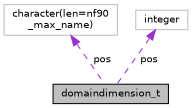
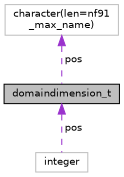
node "character(len=nf90 _max_name)": label "character(len=nf90 _max_name)" -> "character(len=nf91 _max_name)"
edge "domaindimension_t" -> "integer": reversed
